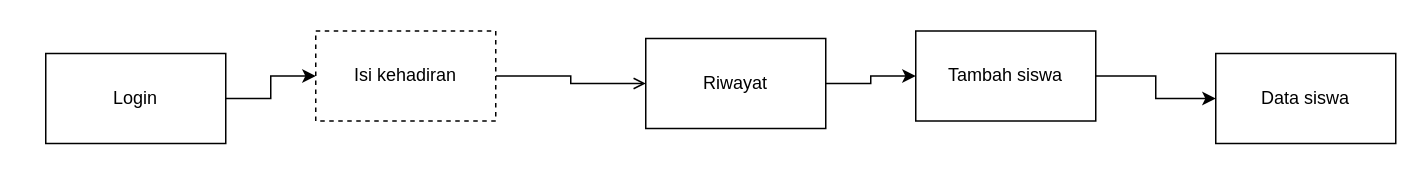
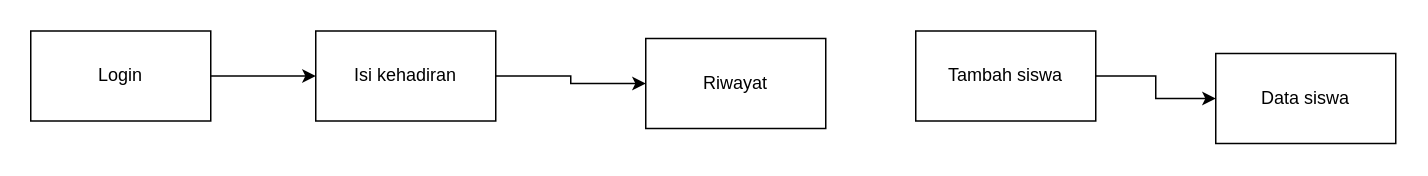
node "Isi kehadiran": style dashed -> solid
edge "Isi kehadiran" -> "Riwayat": arrowhead open -> classic
edge "Riwayat" -> "Tambah siswa": removed
node "Login": moved (136, 98) -> (121, 76)
